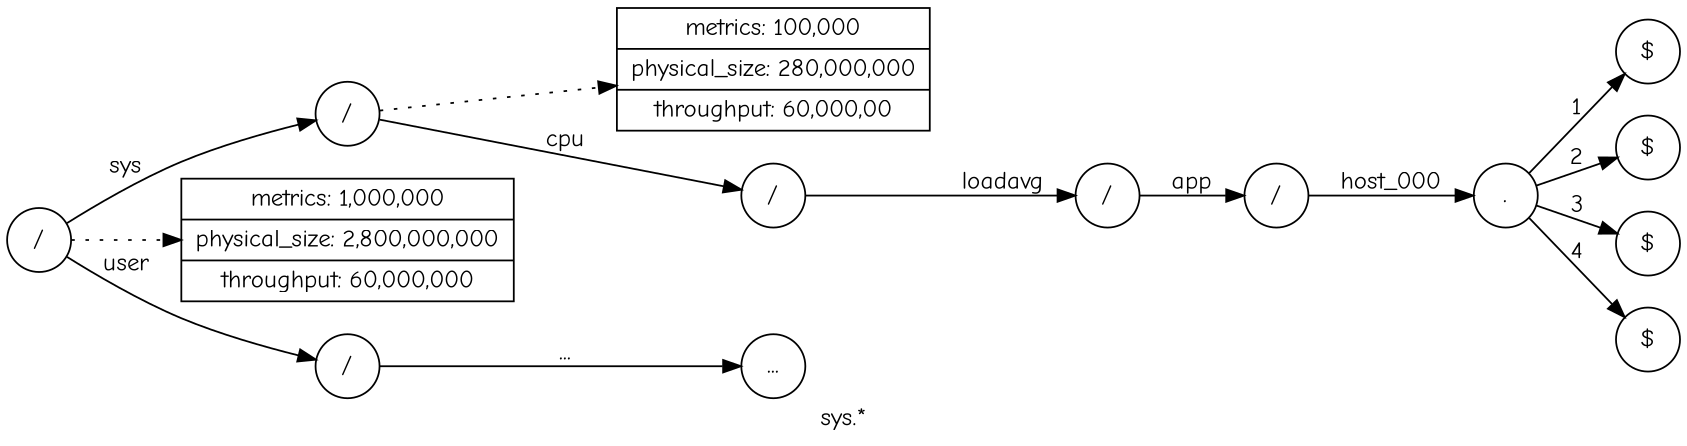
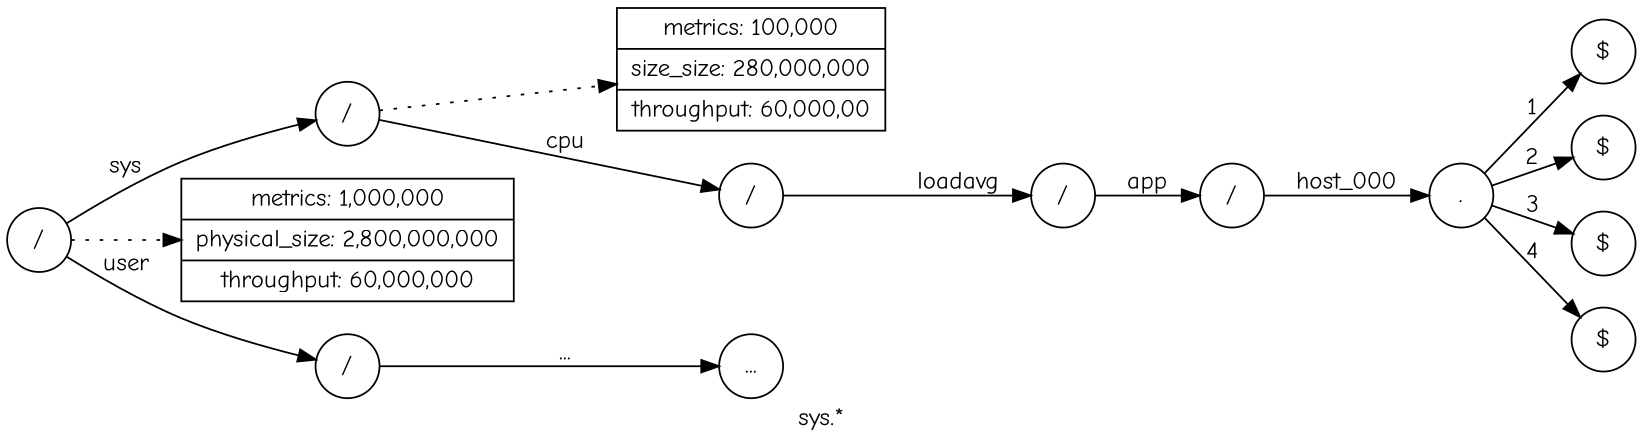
node "metrics: 100,000": text "physical_size: 280,000,000" -> "size_size: 280,000,000"
